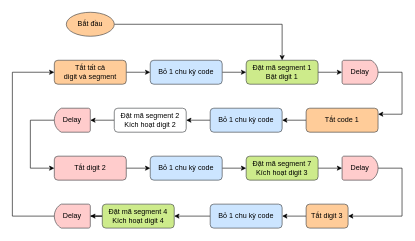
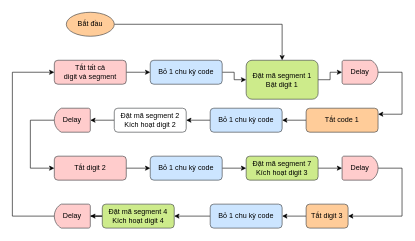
node "Tắt tất cả digit và segment": fillcolor #ffcc99 -> #ffcccc
node "Đặt mã segment 1 Bật digit 1": size 72x24 -> 72x39
